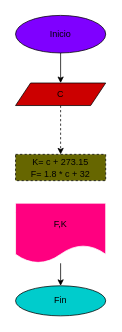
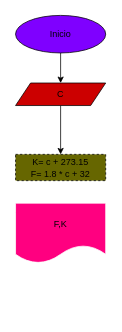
edge "C" -> "K= c + 273.15 F= 1.8 * c + 32": style dashed -> solid
edge "F,K" -> "Fin": removed
node "Fin": removed
